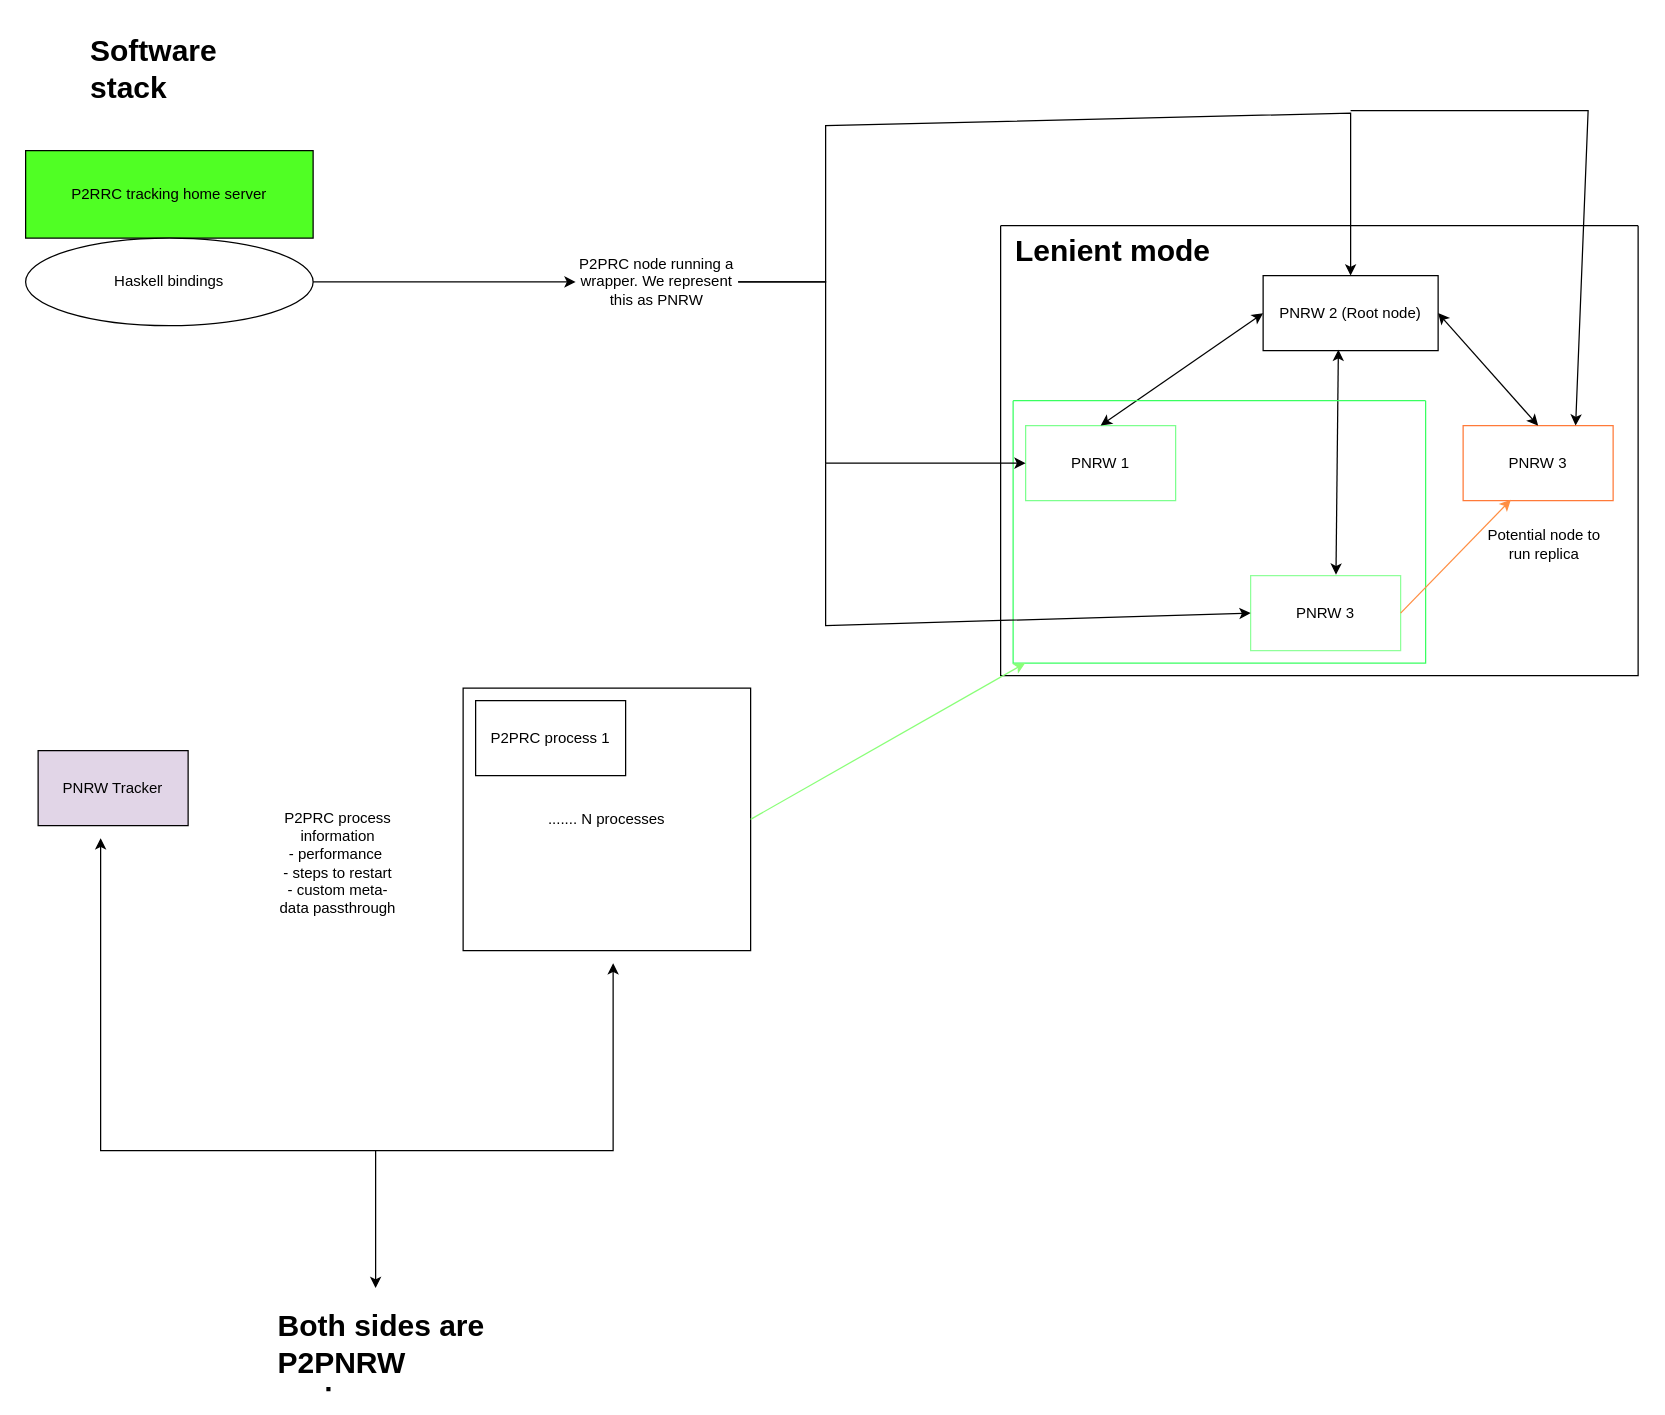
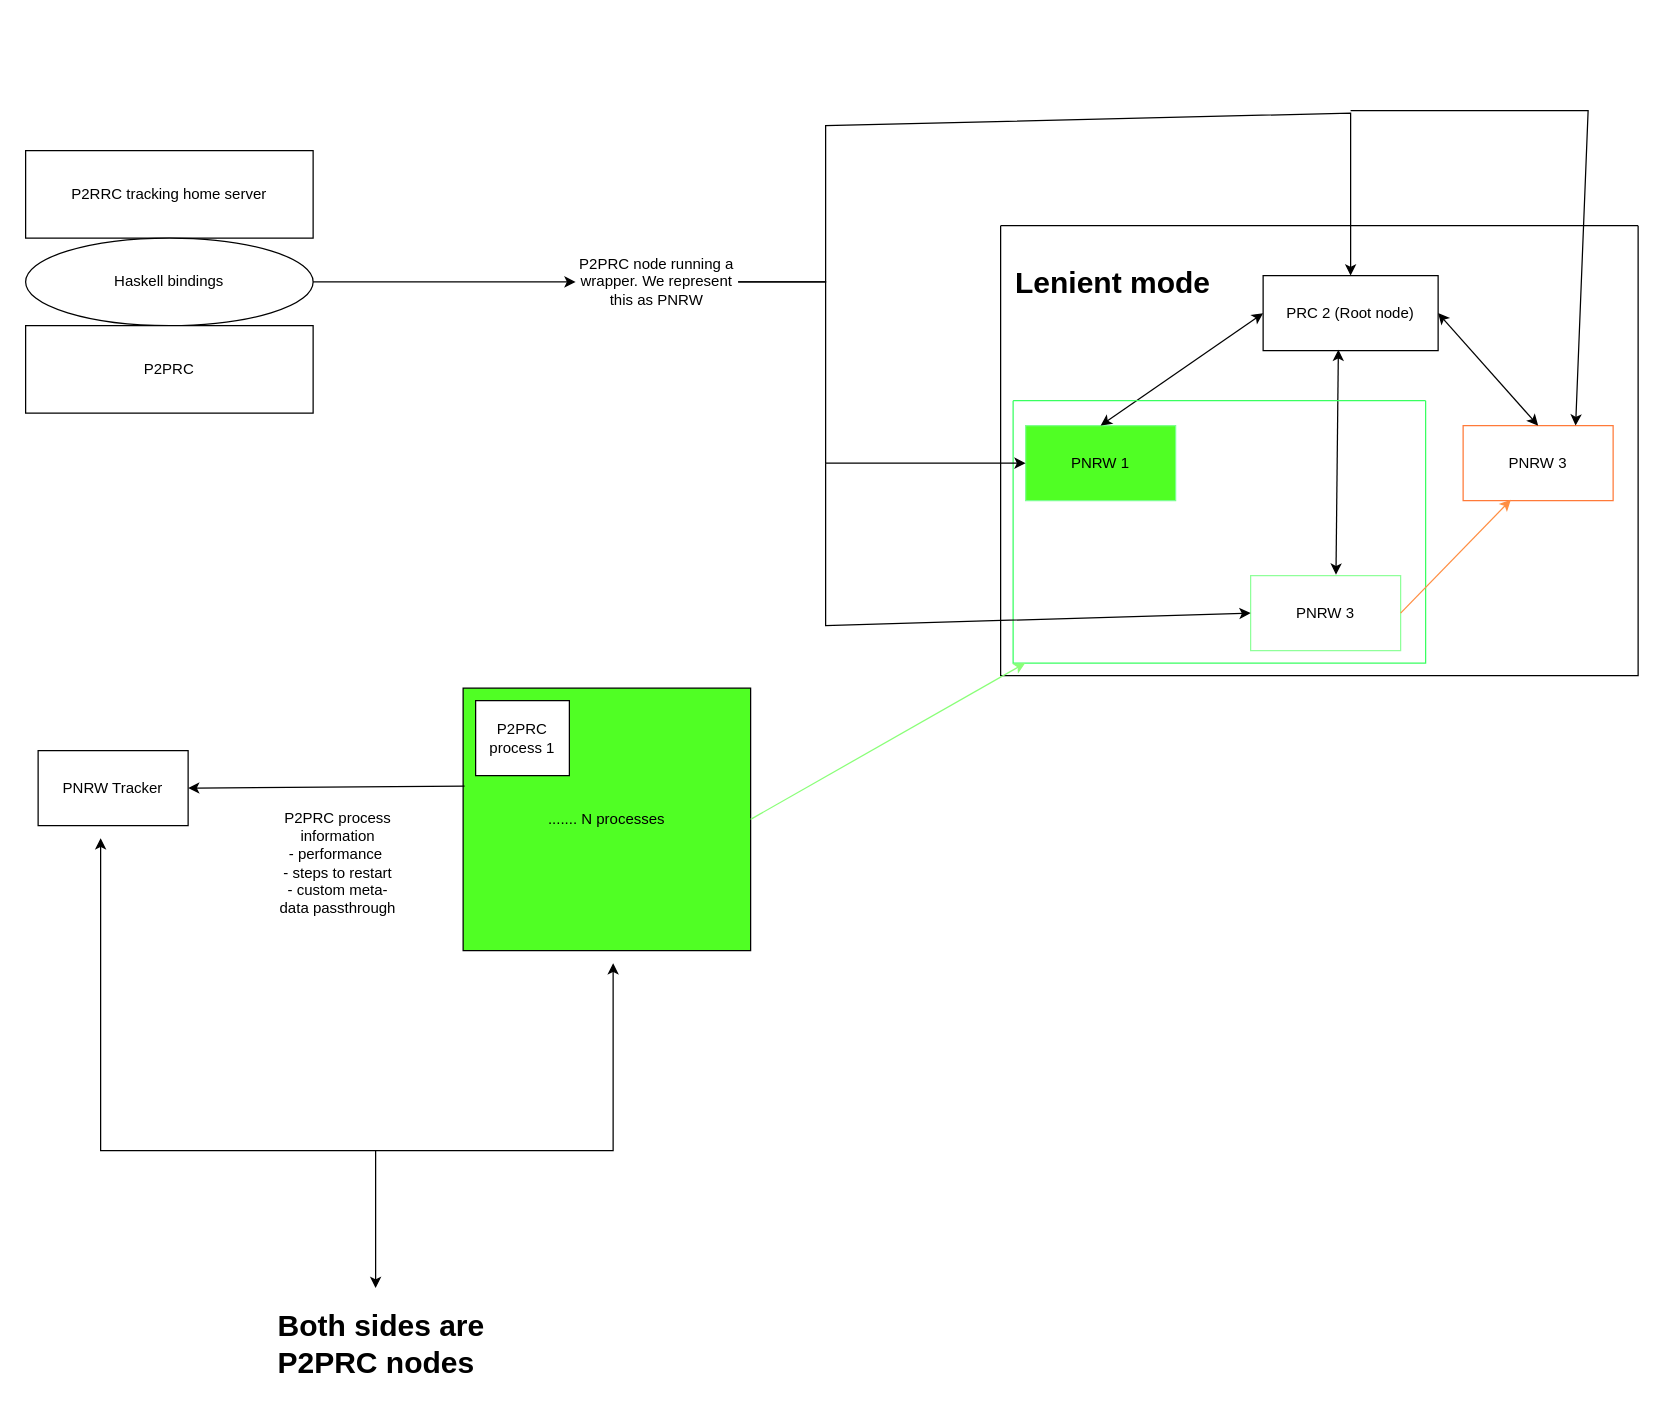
node "Software stack": removed
node "P2RRC tracking home server": fillcolor #50ff24 -> #ffffff
node "Lenient mode": moved (1126, 251) -> (1126, 282)
node "PNRW 2 (Root node)": label "PNRW 2 (Root node)" -> "PRC 2 (Root node)"
node "P2PRC": added
node "PNRW 1": fillcolor #ffffff -> #50ff24
node "Potential node to run replica": removed
node "P2PRC process 1": size 150x75 -> 94x75
edge "....... N processes" -> "PNRW Tracker": added
node "PNRW Tracker": fillcolor #e1d5e7 -> #ffffff
node "....... N processes": fillcolor #ffffff -> #50ff24
node "Both sides are P2PNRW nodes": label "Both sides are P2PNRW nodes" -> "Both sides are P2PRC nodes"
